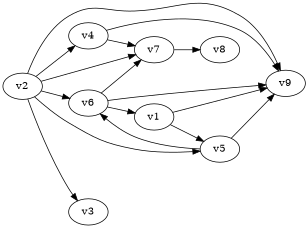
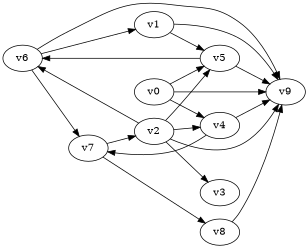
edge "v2" -> "v7": reversed
node "v0": added
edge "v8" -> "v9": added
